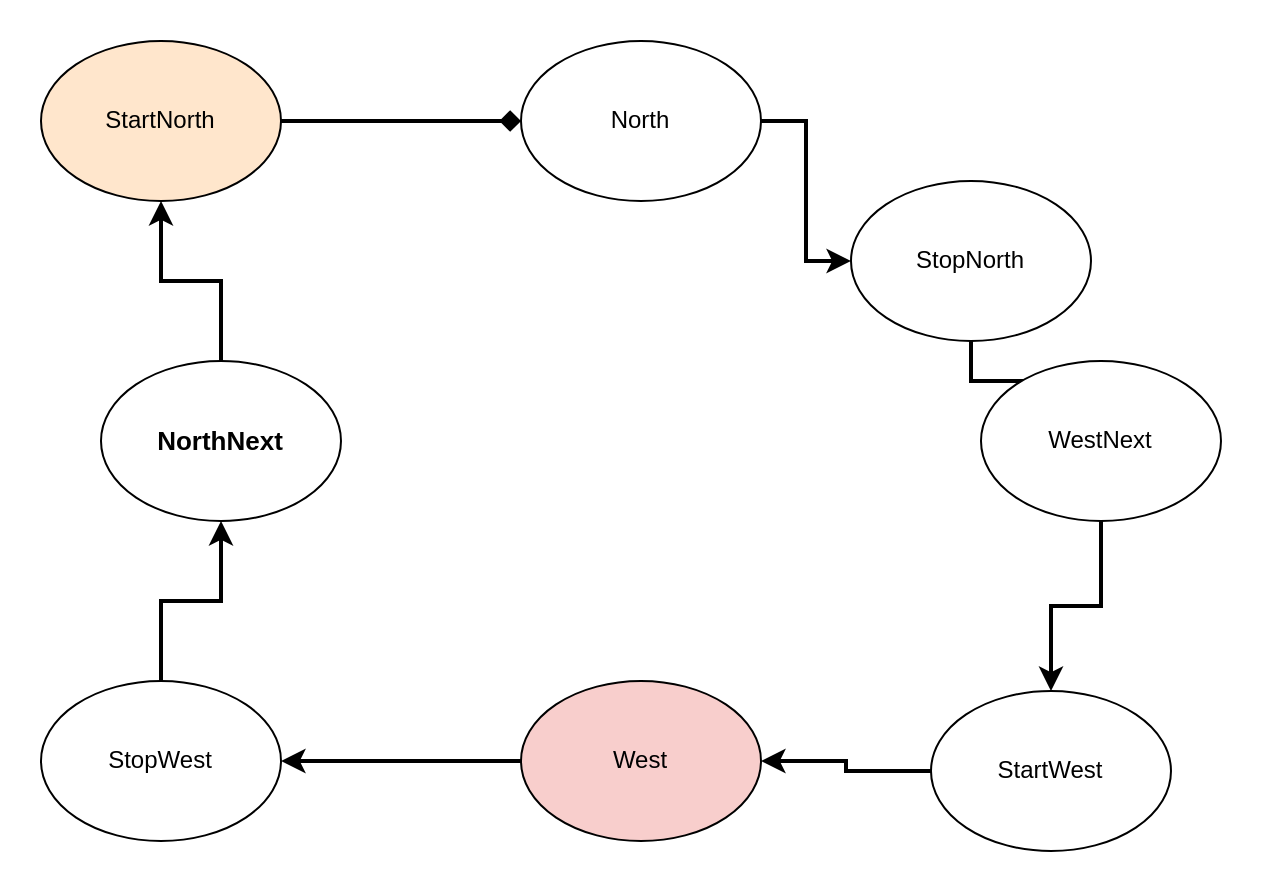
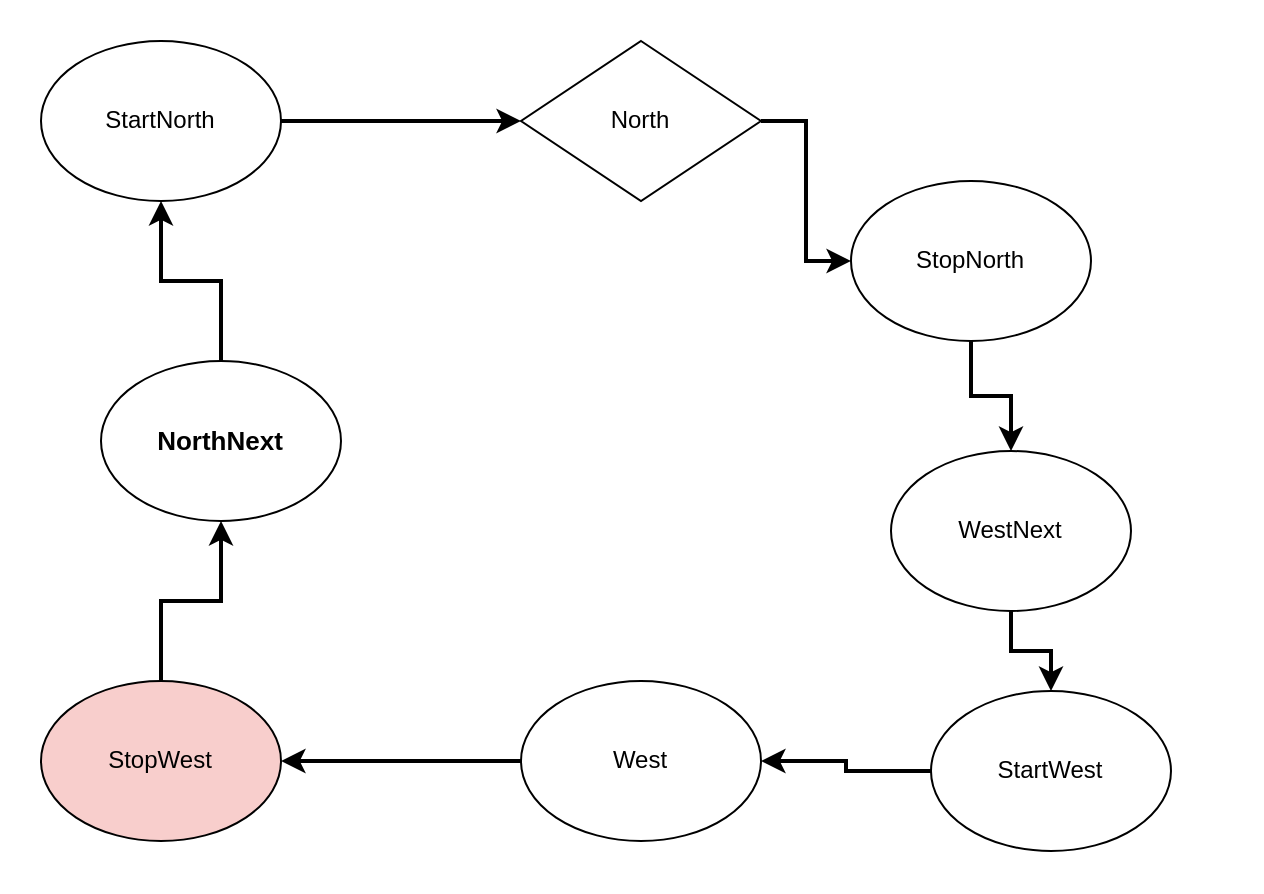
node "StartNorth": fillcolor #ffe6cc -> #ffffff
edge "StartNorth" -> "North": arrowhead diamond -> classic
node "North": shape ellipse -> diamond
node "WestNext": moved (1101, 441) -> (1011, 531)
node "StopWest": fillcolor #ffffff -> #f8cecc
node "West": fillcolor #f8cecc -> #ffffff
